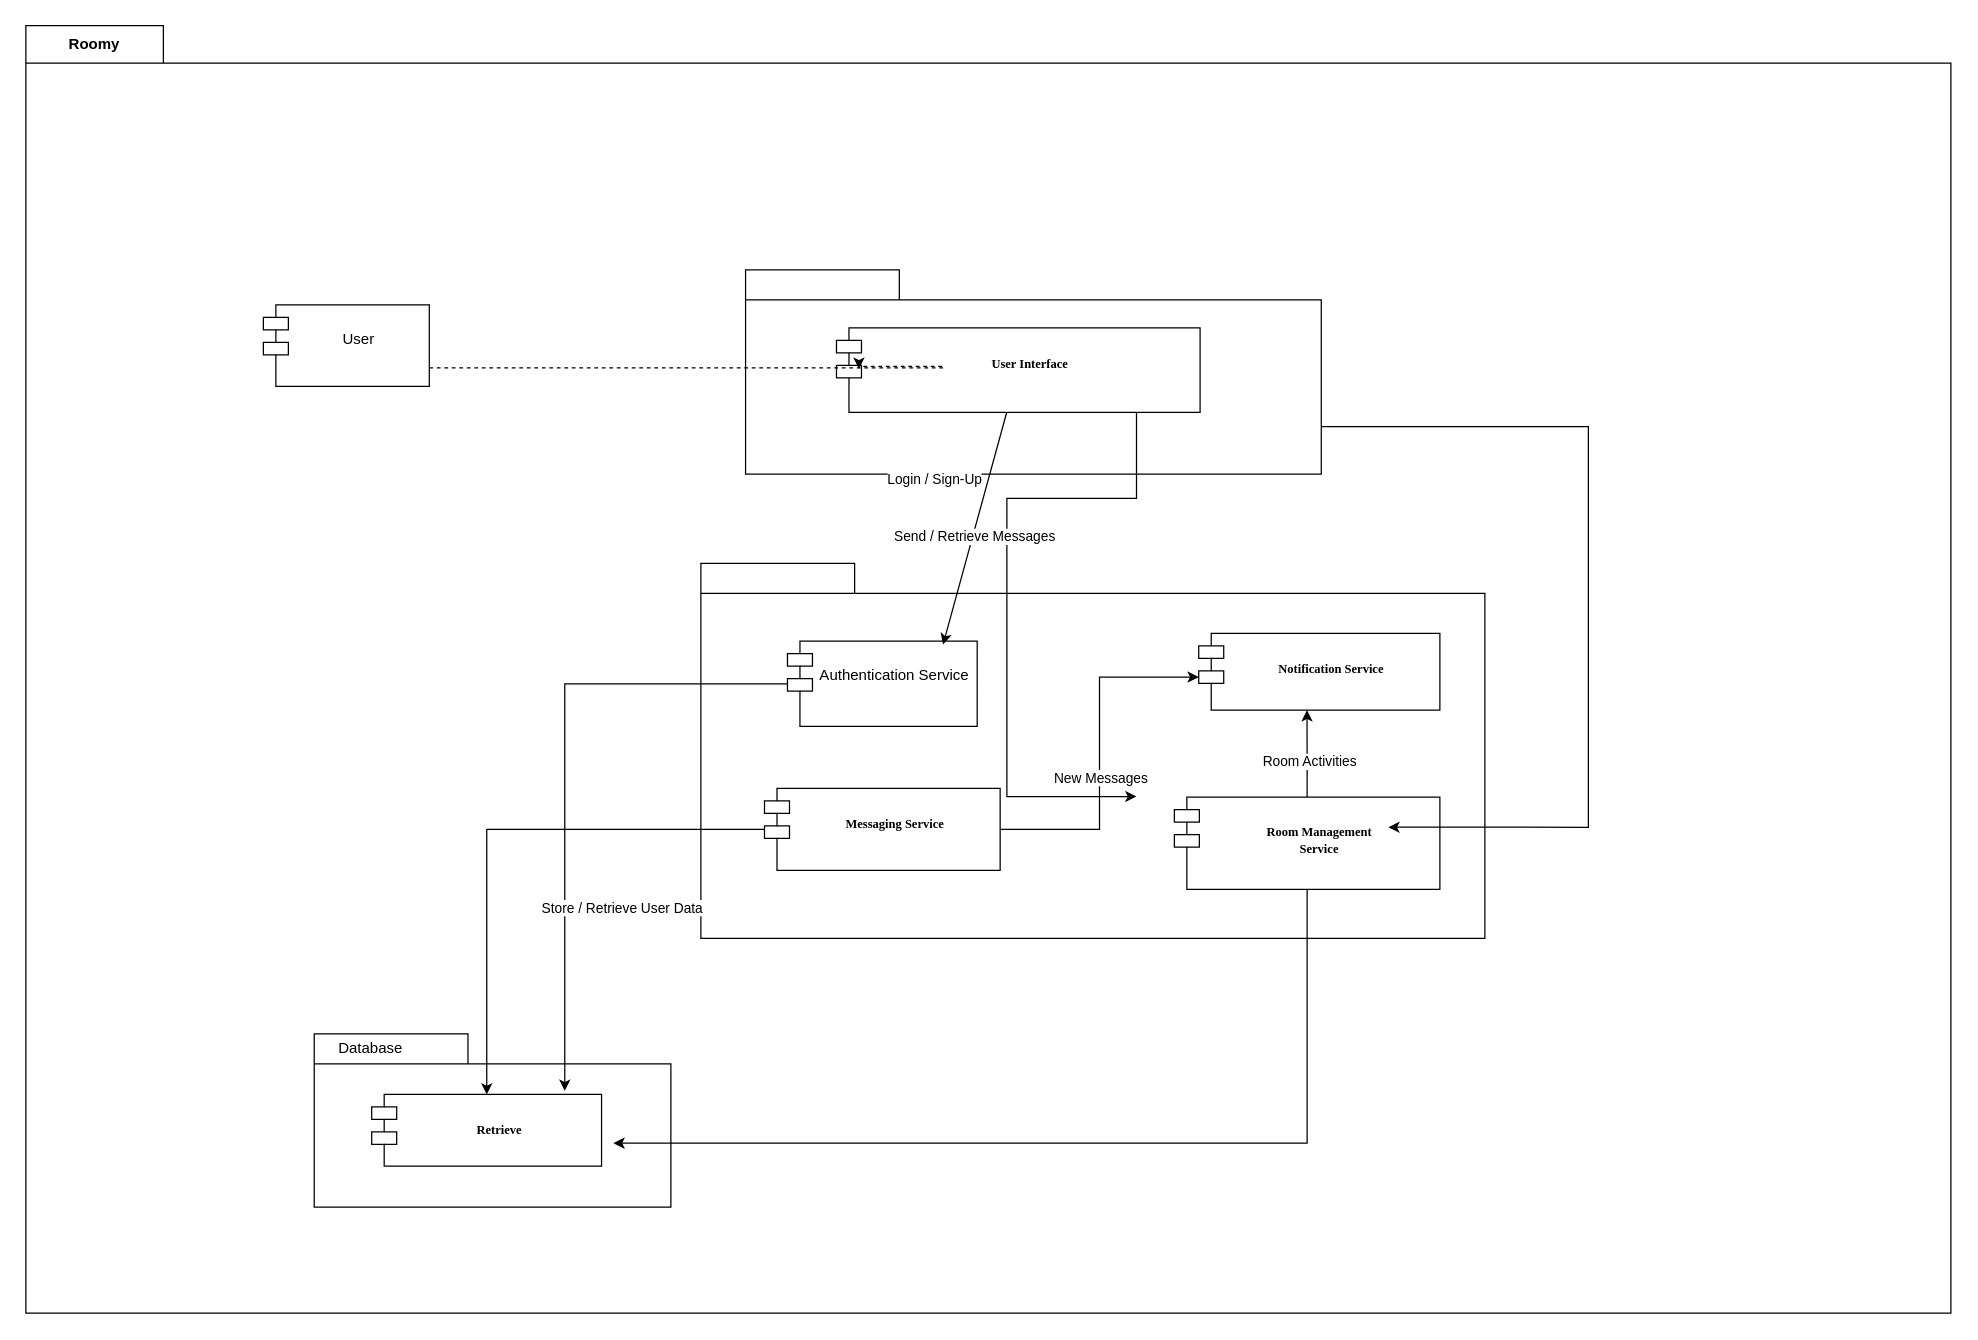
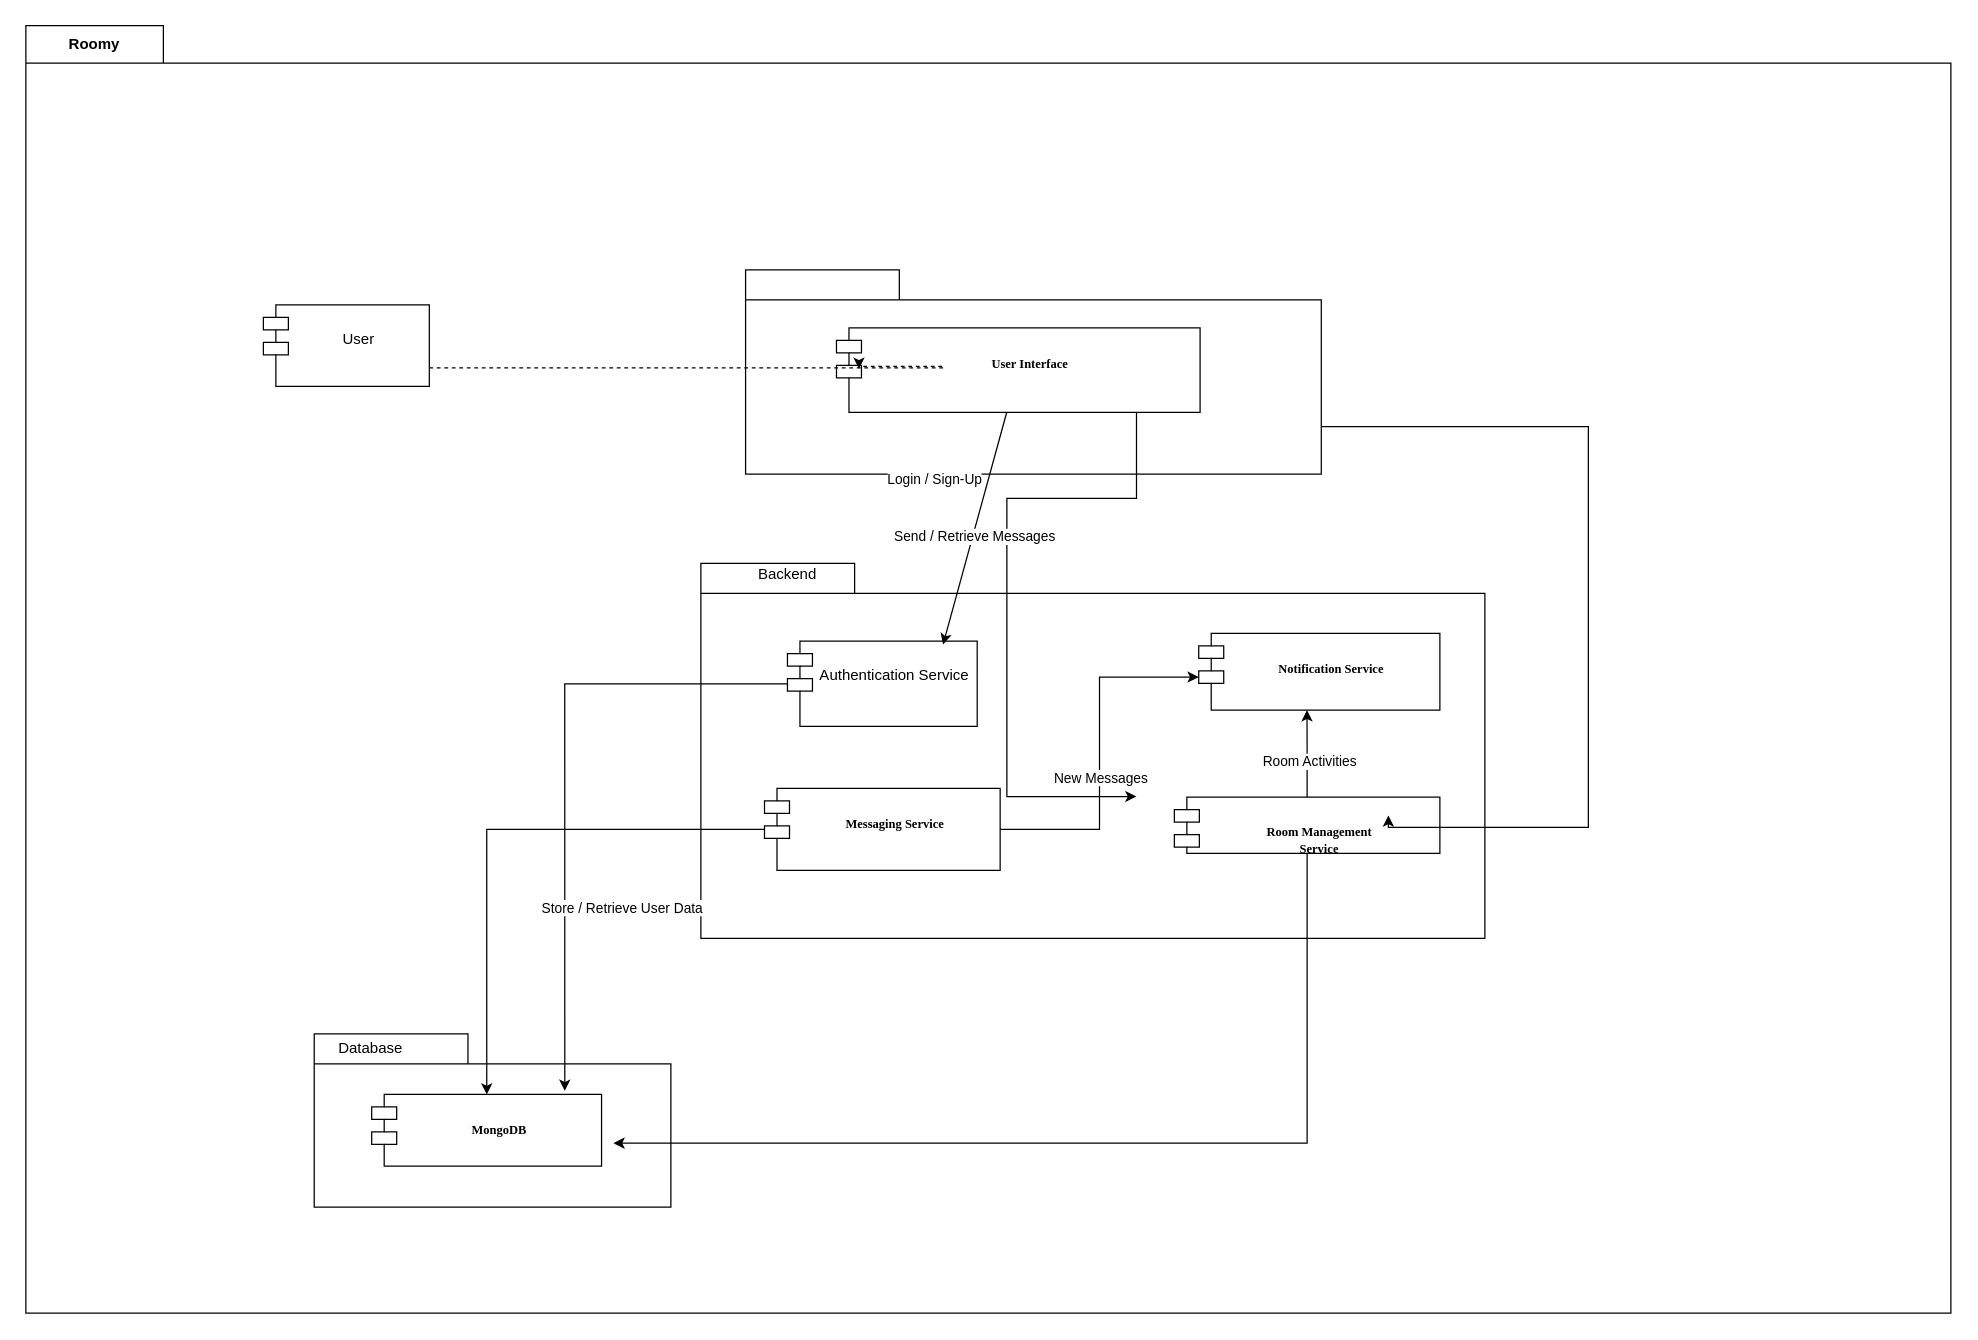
node "Backend": added
node "Room Management Service": size 266x92 -> 266x56
node "Retrieve": label "Retrieve" -> "MongoDB"
